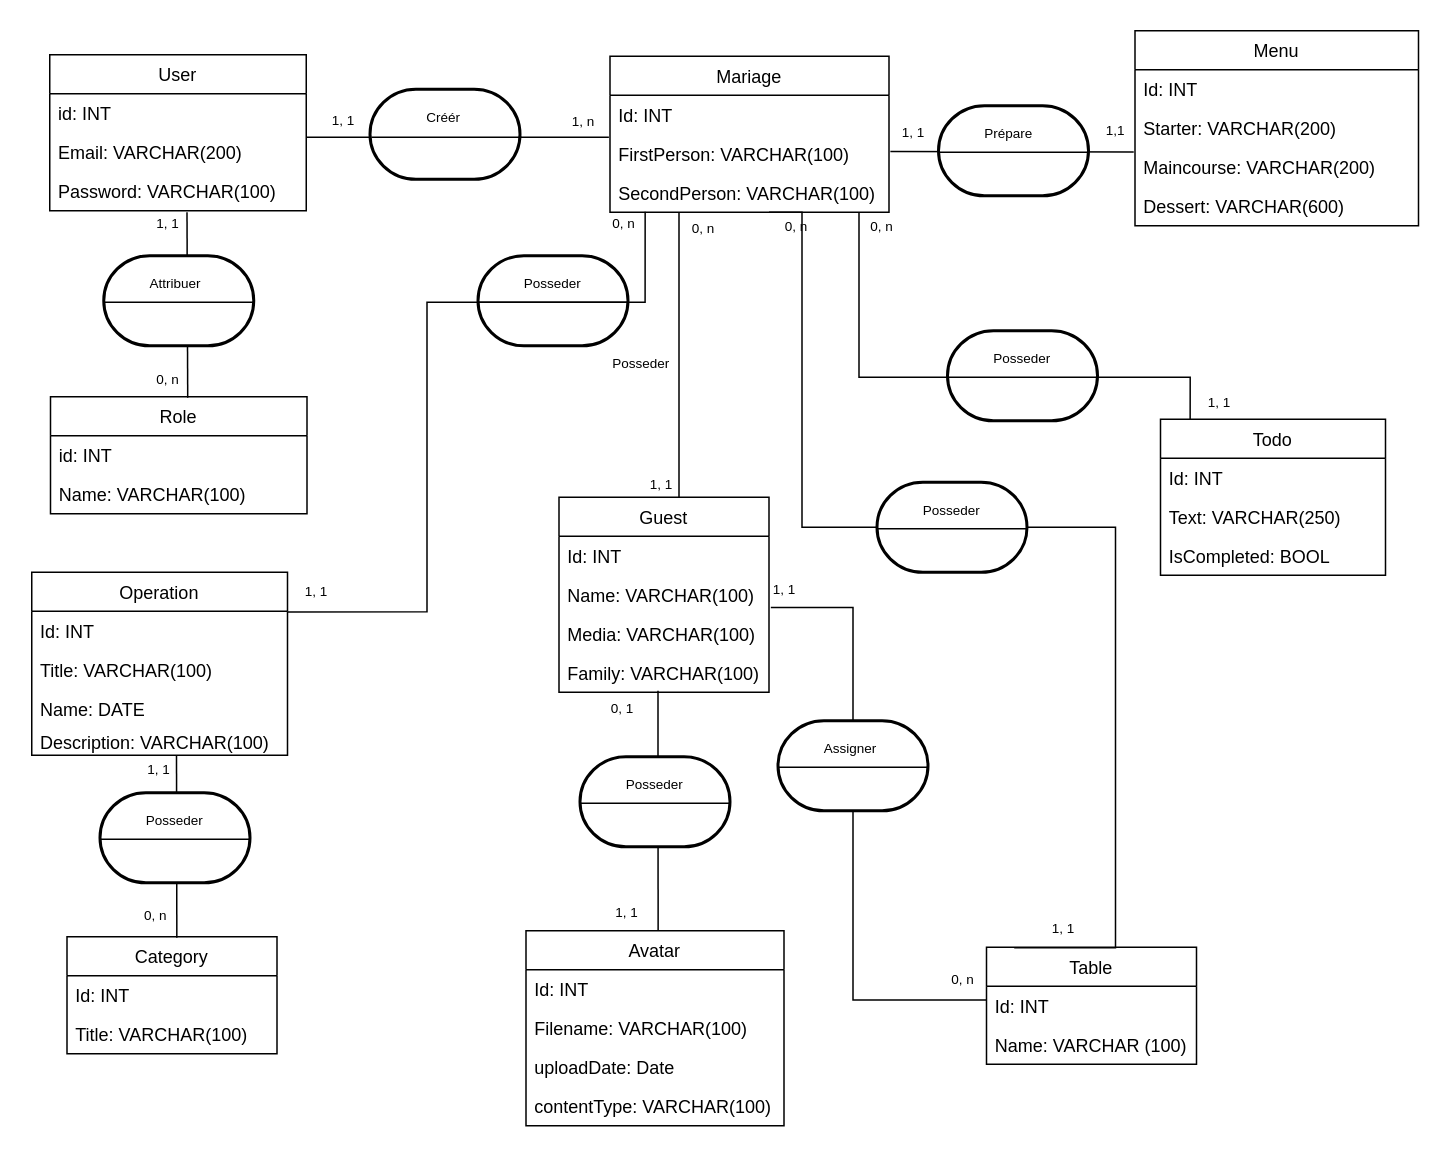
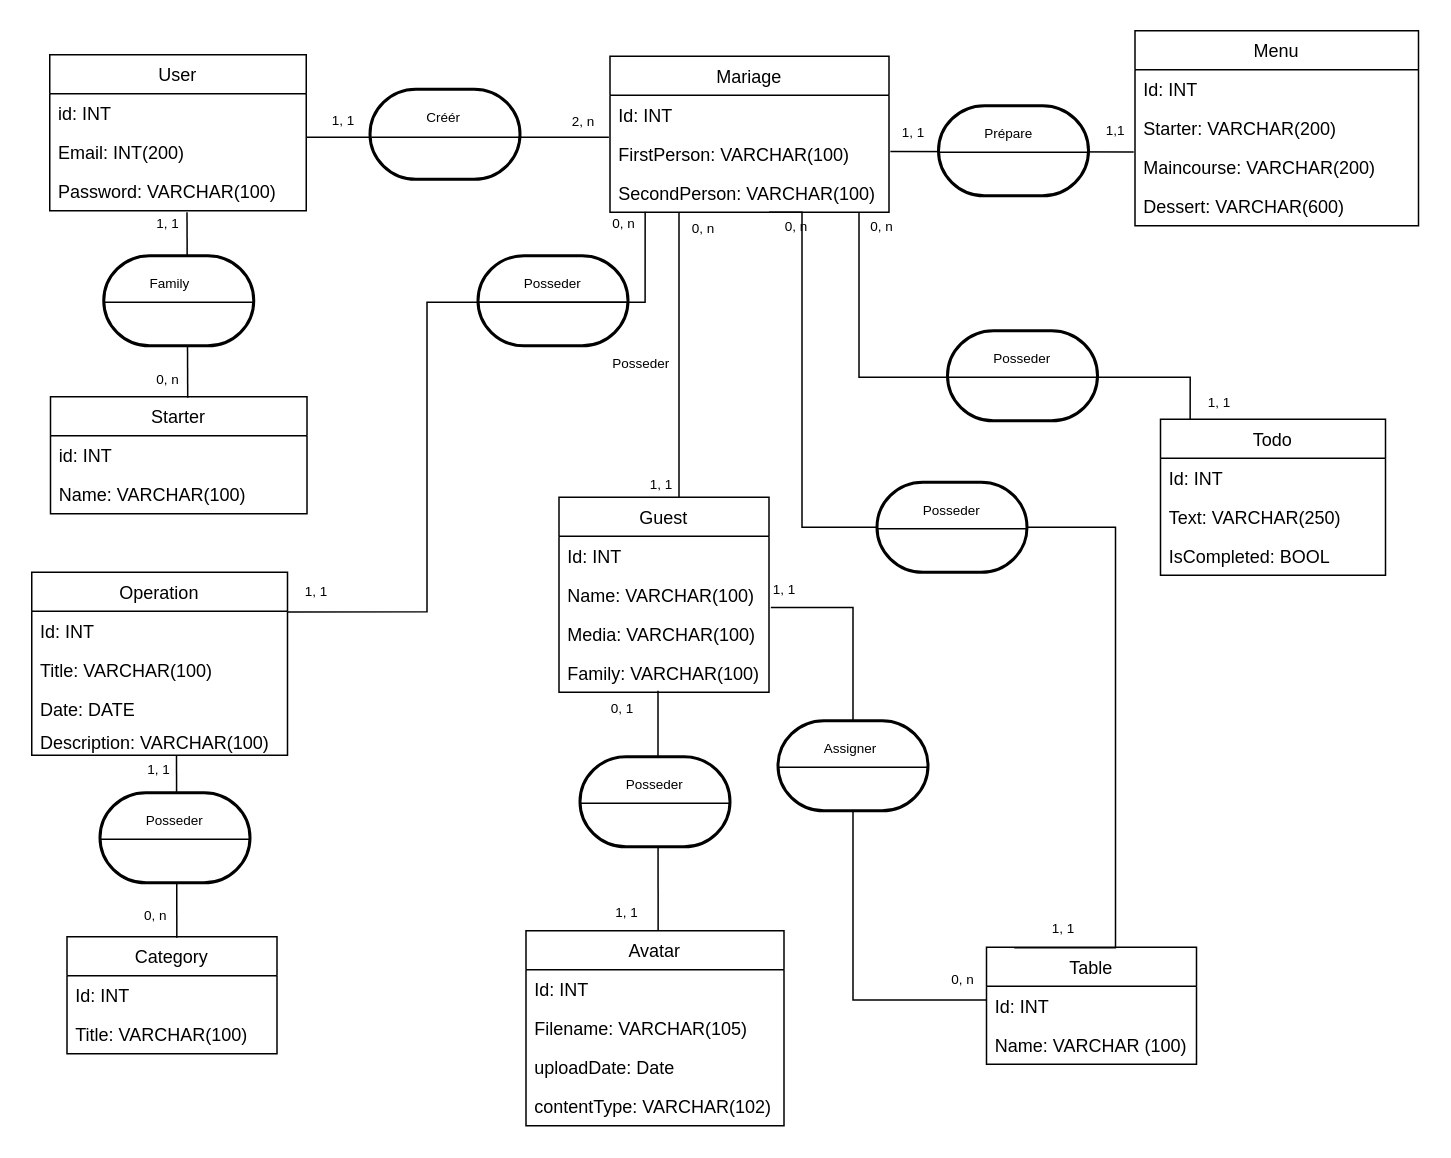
node "1, n": label "1, n" -> "2, n"
node "Email: VARCHAR(200)": label "Email: VARCHAR(200)" -> "Email: INT(200)"
node "Attribuer": label "Attribuer" -> "Family"
node "Role": label "Role" -> "Starter"
node "Name: DATE": label "Name: DATE" -> "Date: DATE"
node "Filename: VARCHAR(100)": label "Filename: VARCHAR(100)" -> "Filename: VARCHAR(105)"
node "contentType: VARCHAR(100)": label "contentType: VARCHAR(100)" -> "contentType: VARCHAR(102)"
